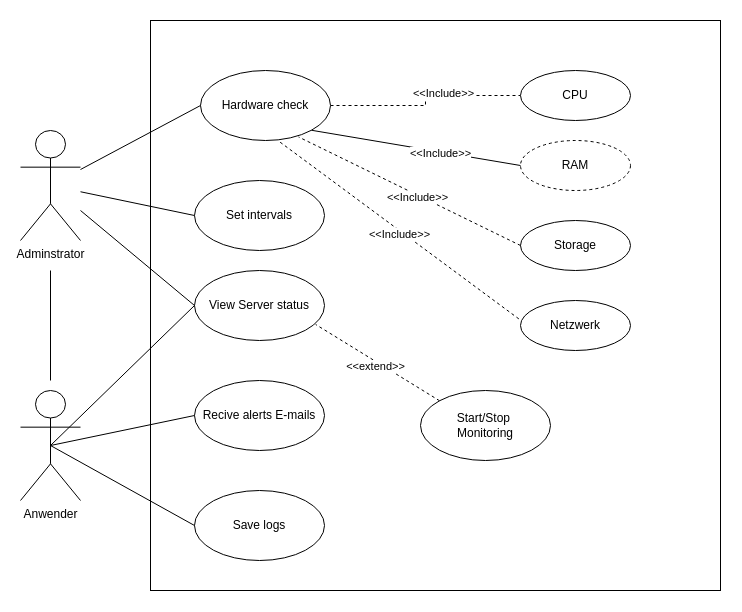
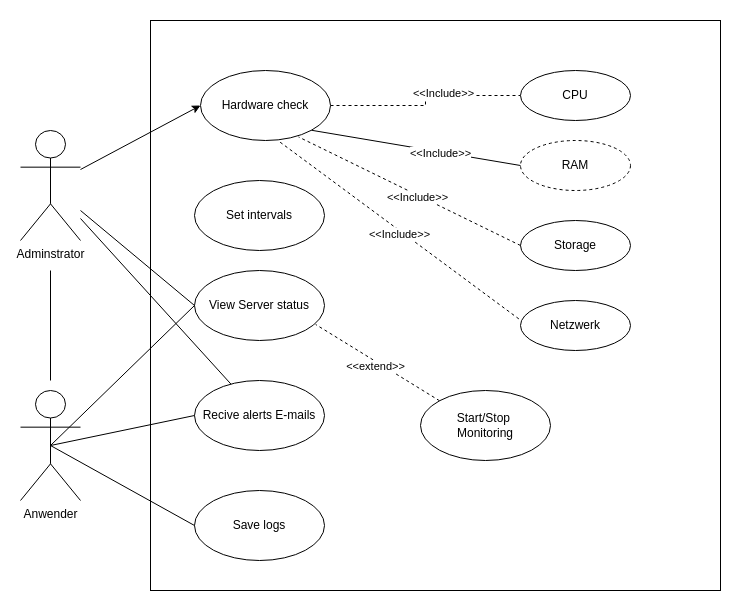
edge "Hardware check" -- "Adminstrator": arrowhead none -> classic
edge "Adminstrator" -- "Set intervals": now "Adminstrator" -- "Recive alerts E-mails"
